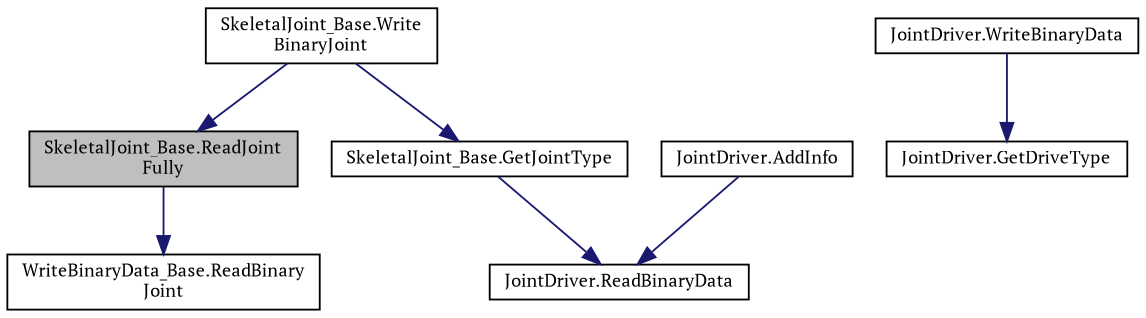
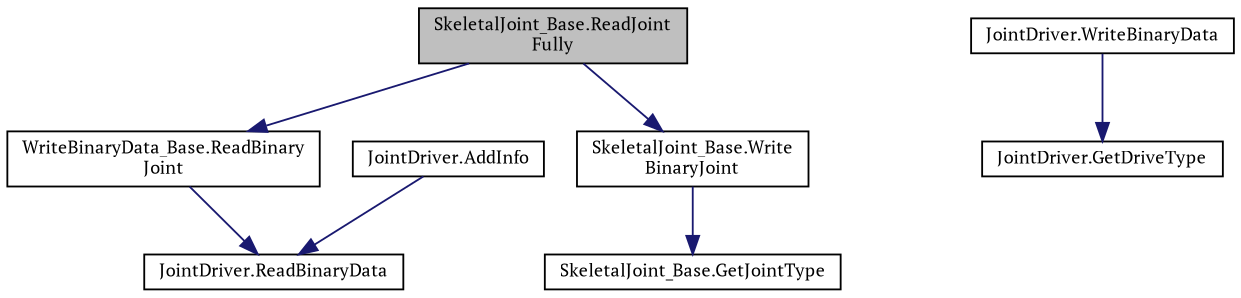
edge "SkeletalJoint_Base.Write BinaryJoint" -> "SkeletalJoint_Base.ReadJoint Fully": reversed
edge "SkeletalJoint_Base.GetJointType" -> "JointDriver.ReadBinaryData": now "WriteBinaryData_Base.ReadBinary Joint" -> "JointDriver.ReadBinaryData"
